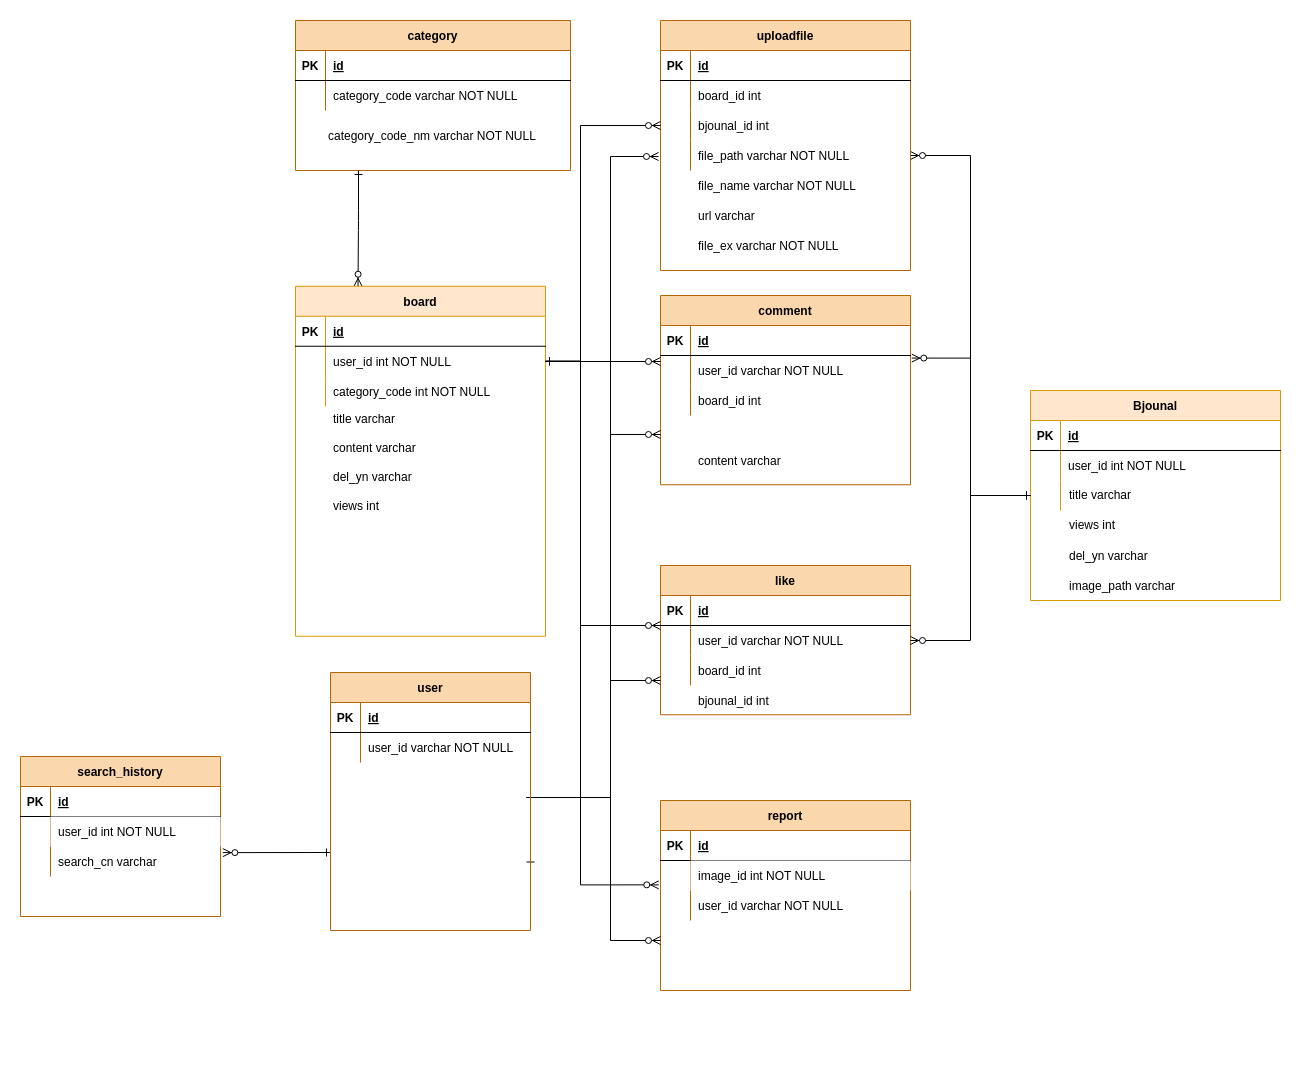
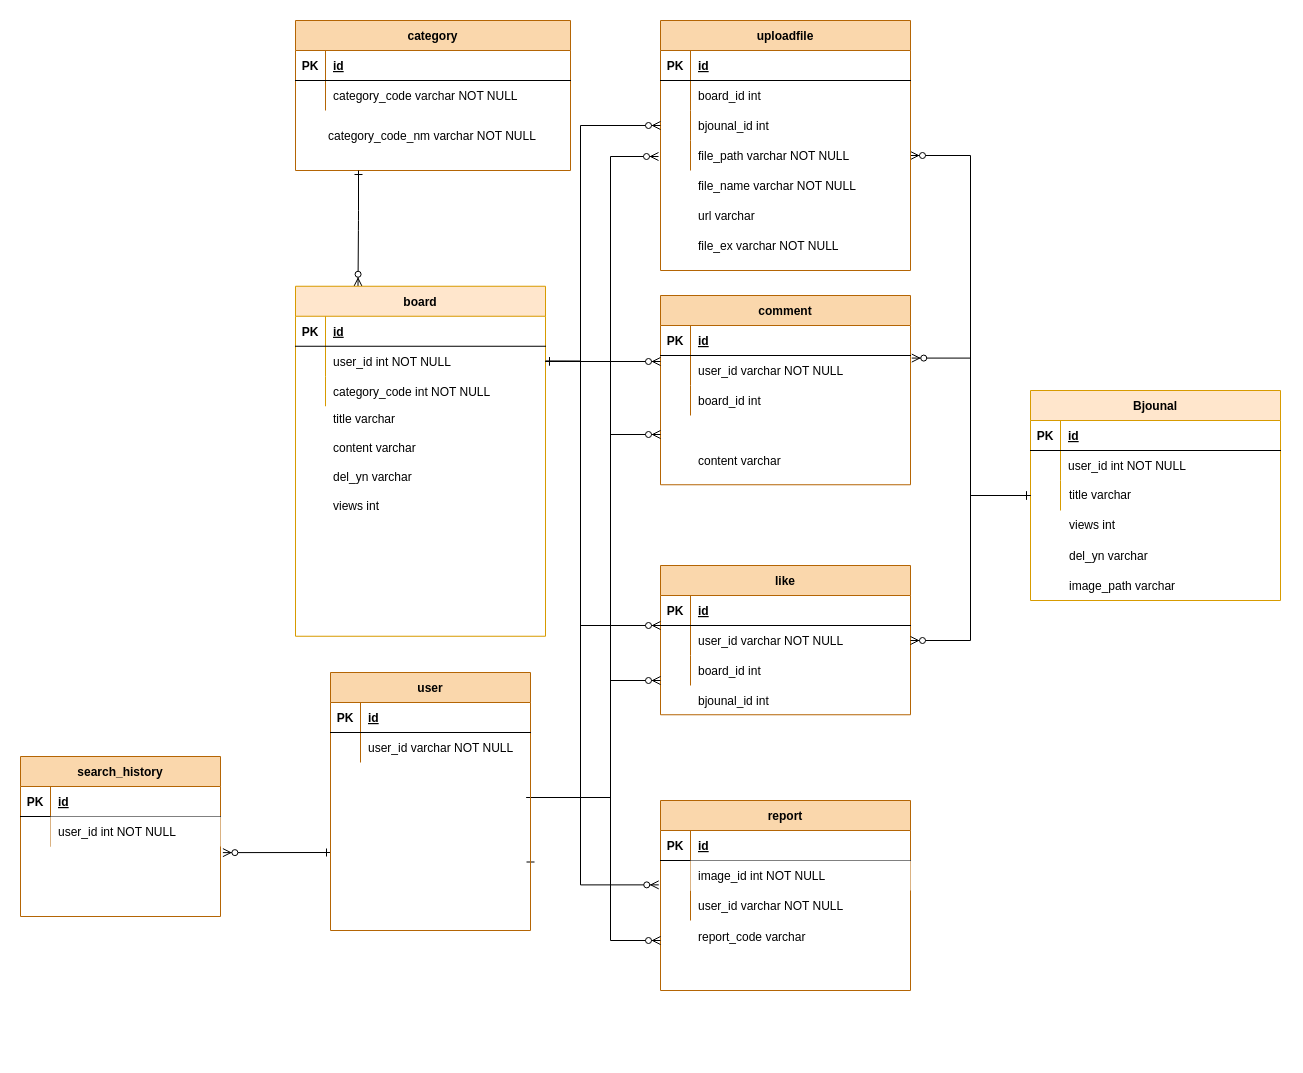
node "search_cn varchar": removed
node "report_code varchar": added
